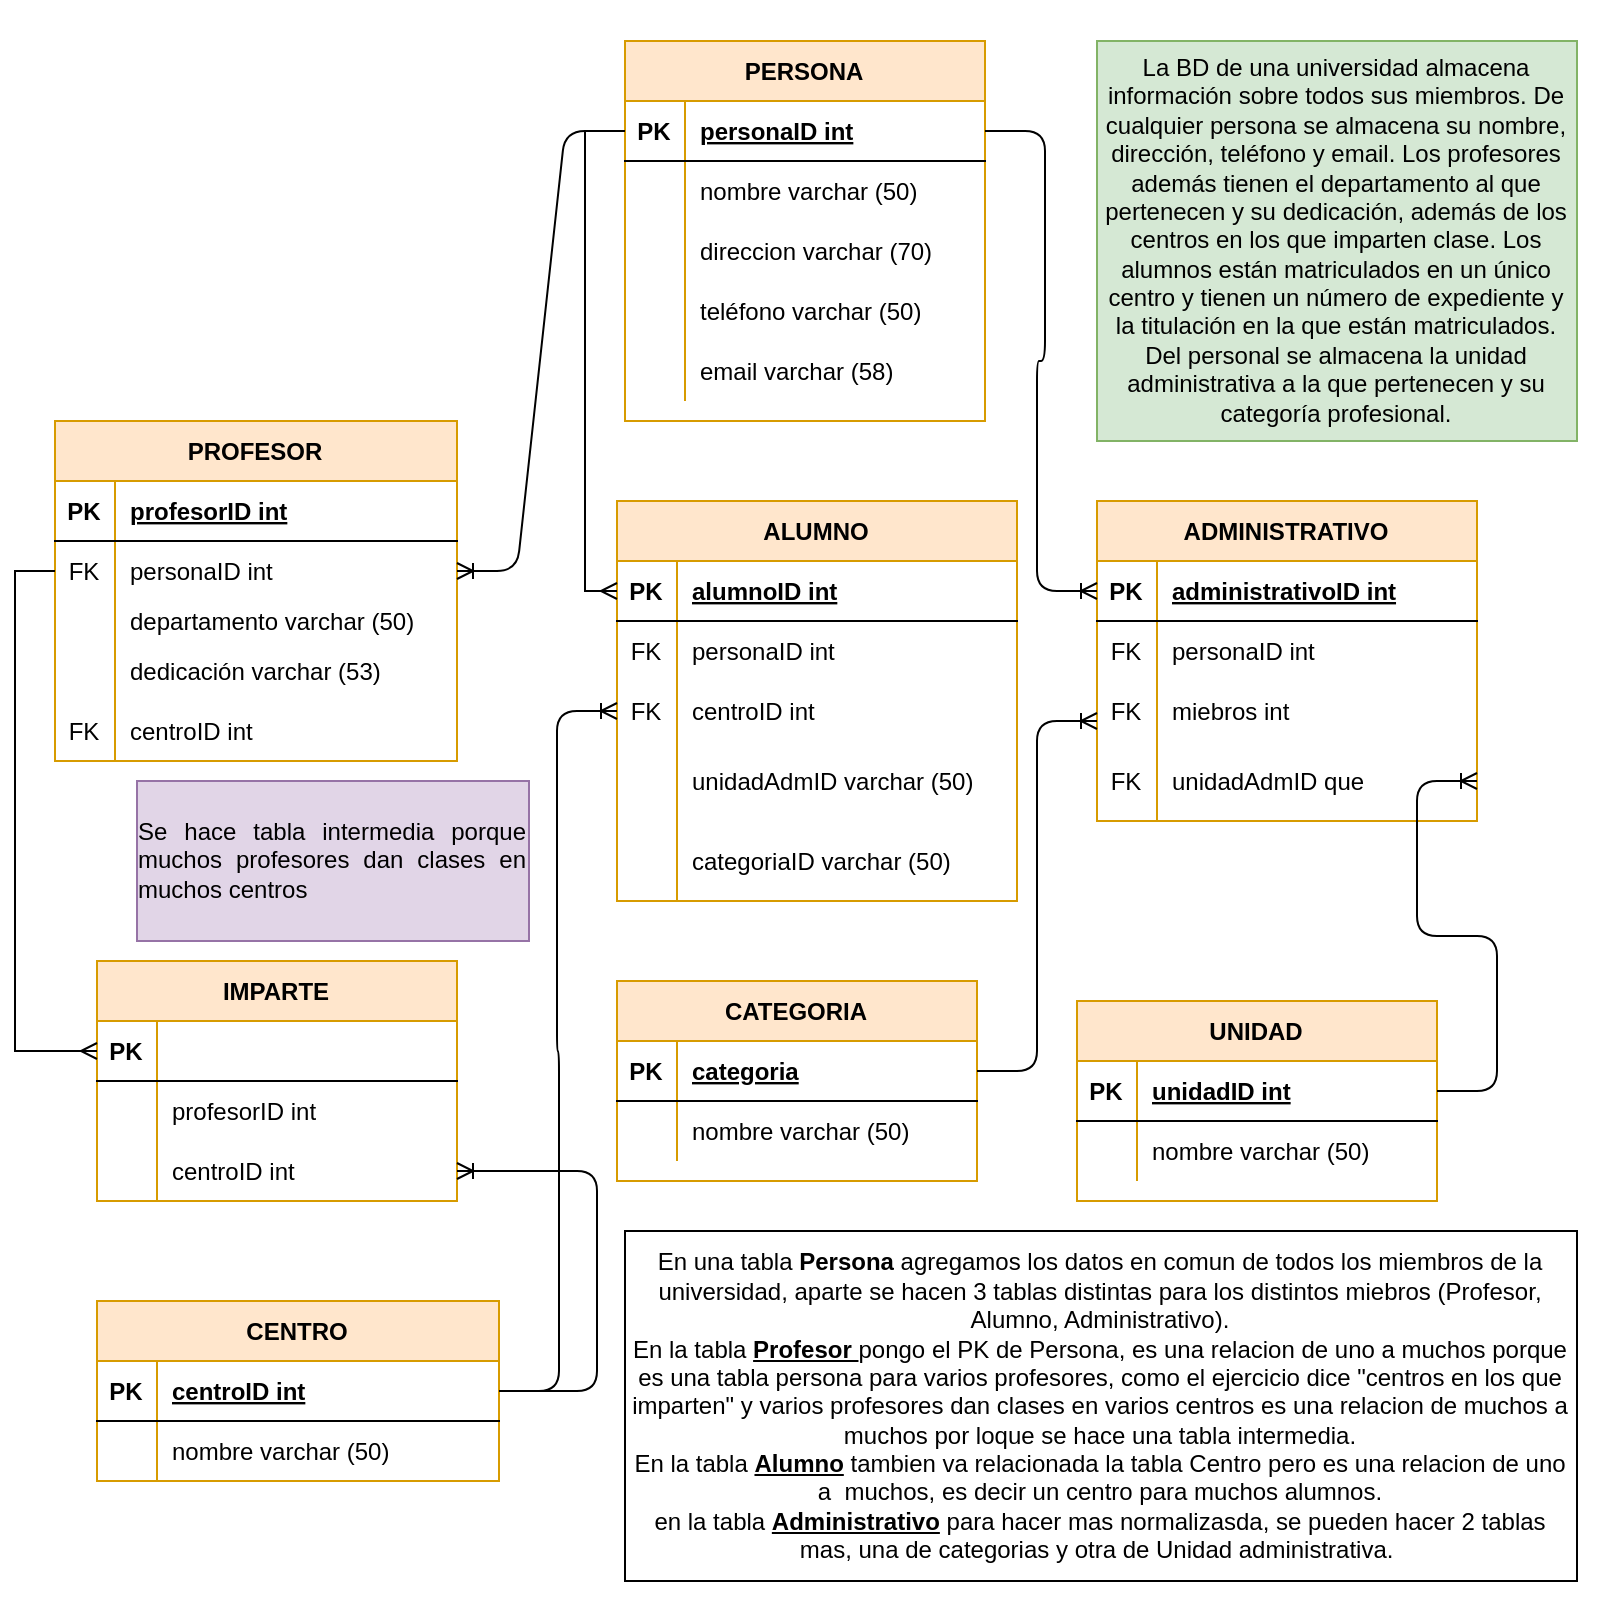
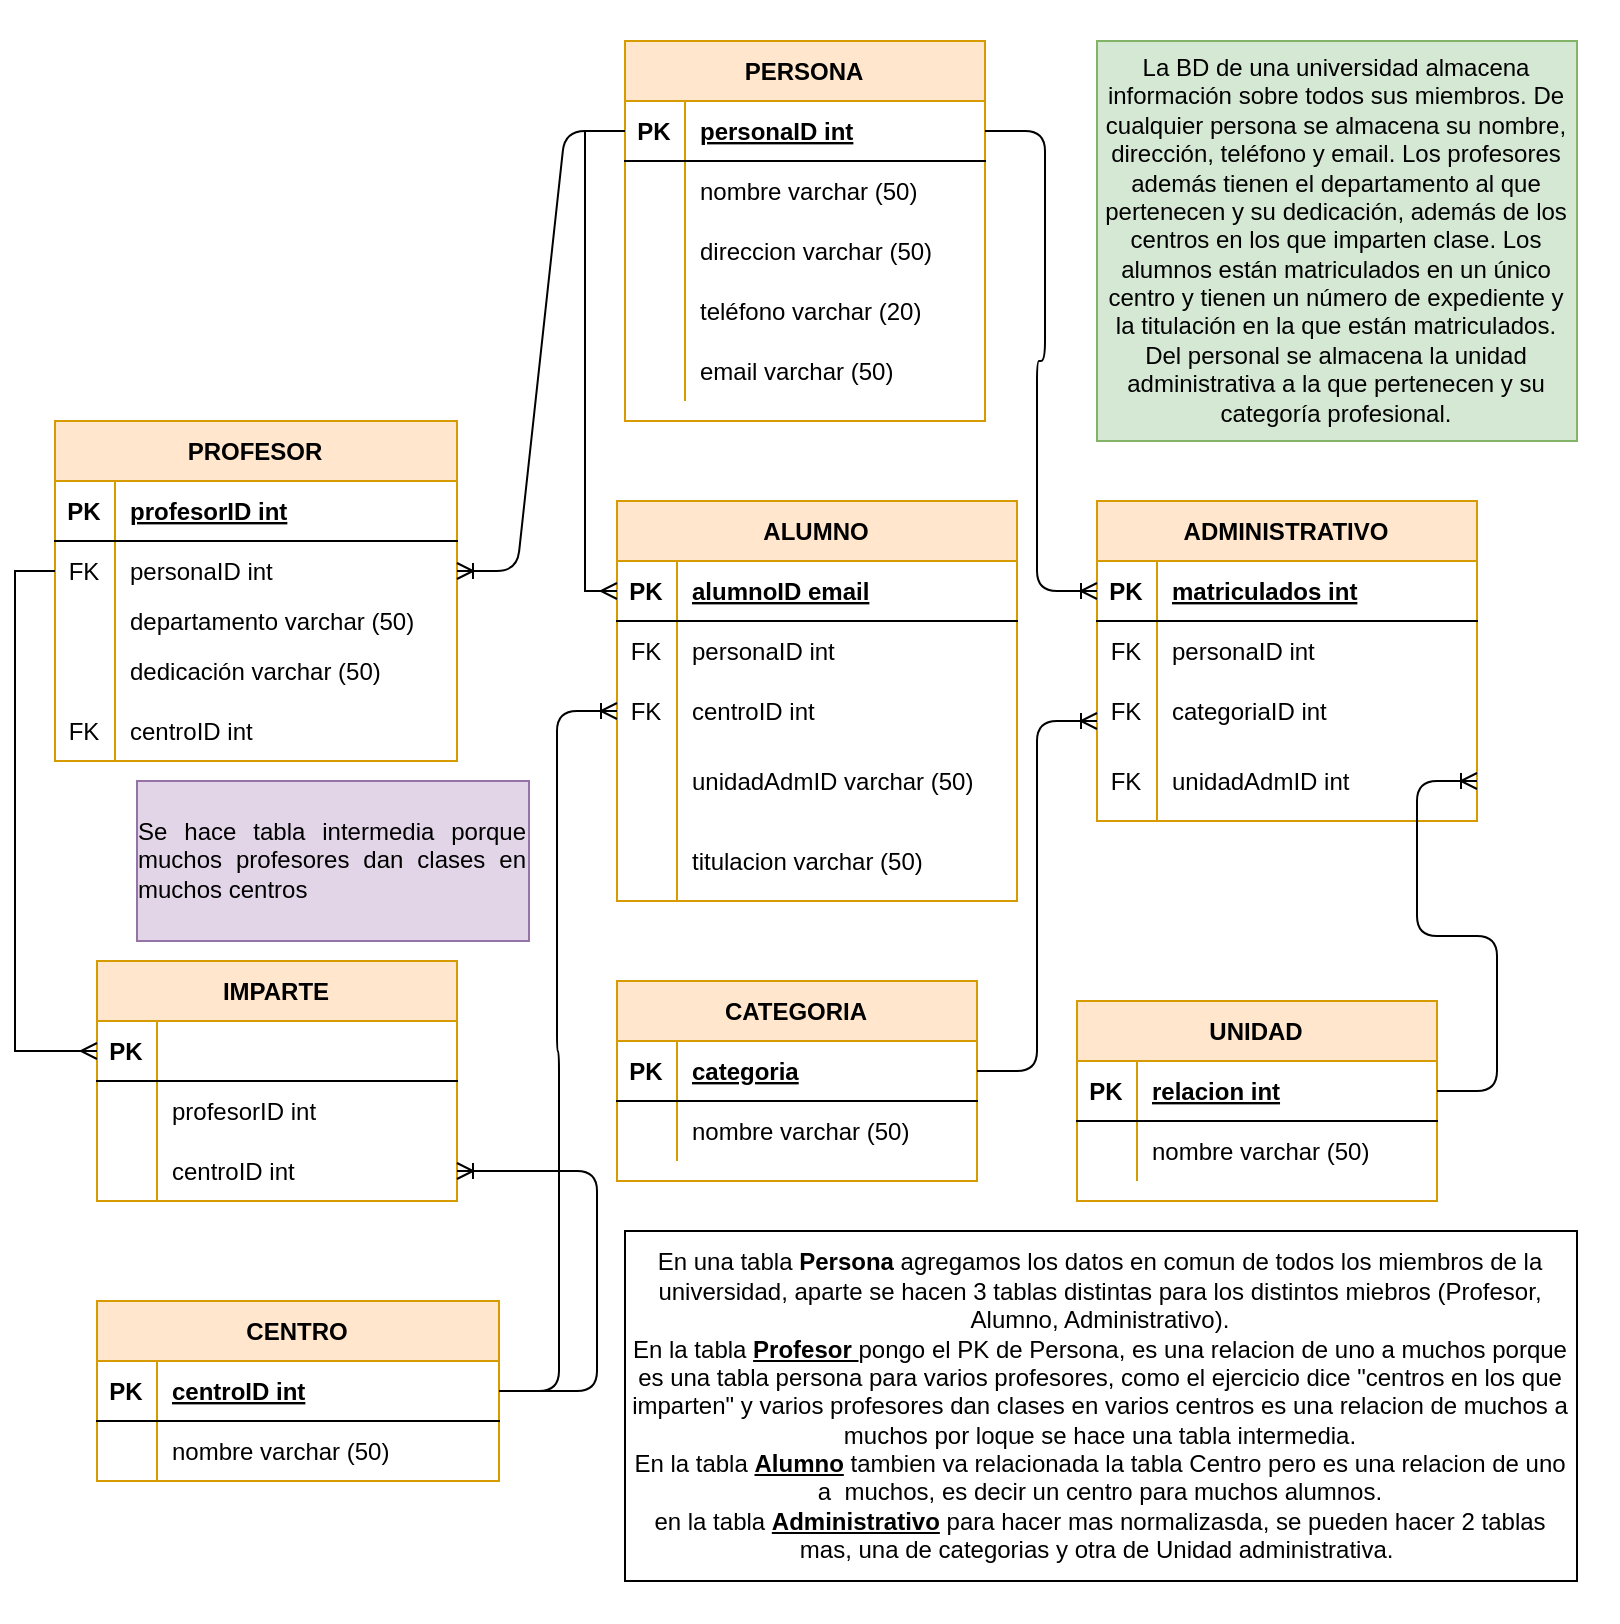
node "direccion varchar (70)": label "direccion varchar (70)" -> "direccion varchar (50)"
node "teléfono varchar (50)": label "teléfono varchar (50)" -> "teléfono varchar (20)"
node "email varchar (58)": label "email varchar (58)" -> "email varchar (50)"
node "alumnoID int": label "alumnoID int" -> "alumnoID email"
node "administrativoID int": label "administrativoID int" -> "matriculados int"
node "dedicación varchar (53)": label "dedicación varchar (53)" -> "dedicación varchar (50)"
node "miebros int": label "miebros int" -> "categoriaID int"
node "unidadAdmID que": label "unidadAdmID que" -> "unidadAdmID int"
node "categoriaID varchar (50)": label "categoriaID varchar (50)" -> "titulacion varchar (50)"
node "unidadID int": label "unidadID int" -> "relacion int"
